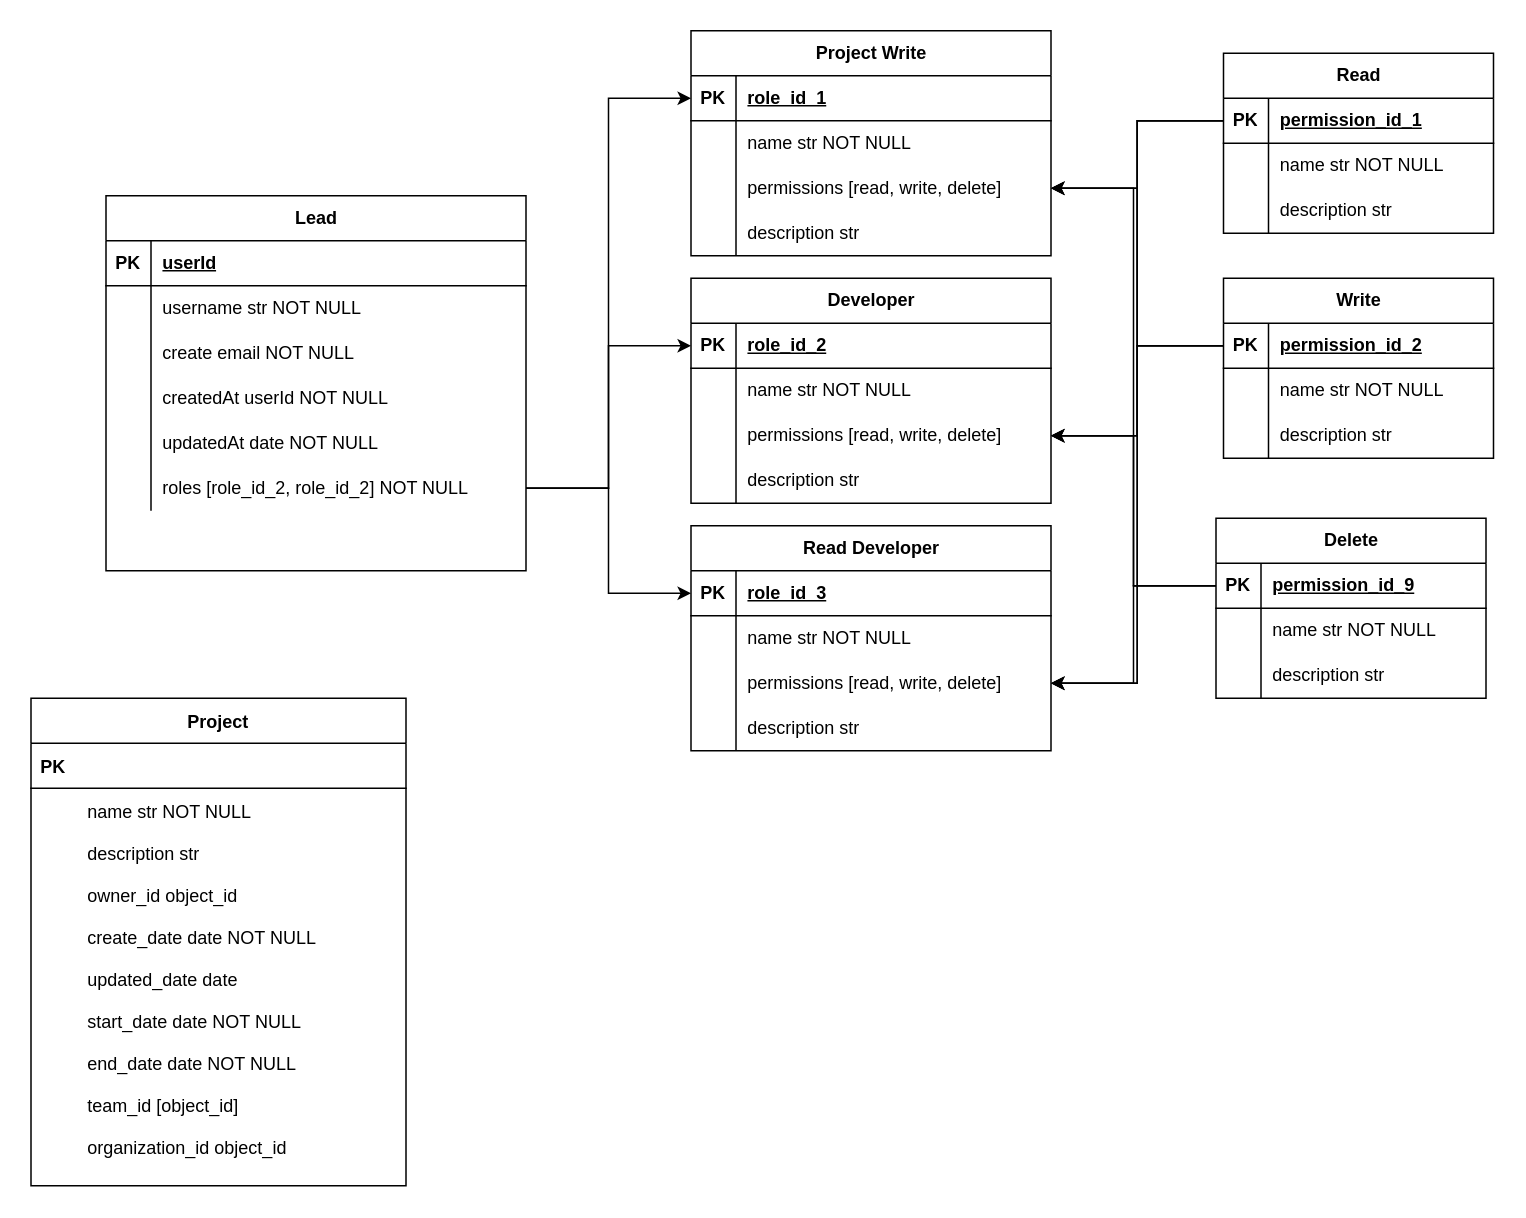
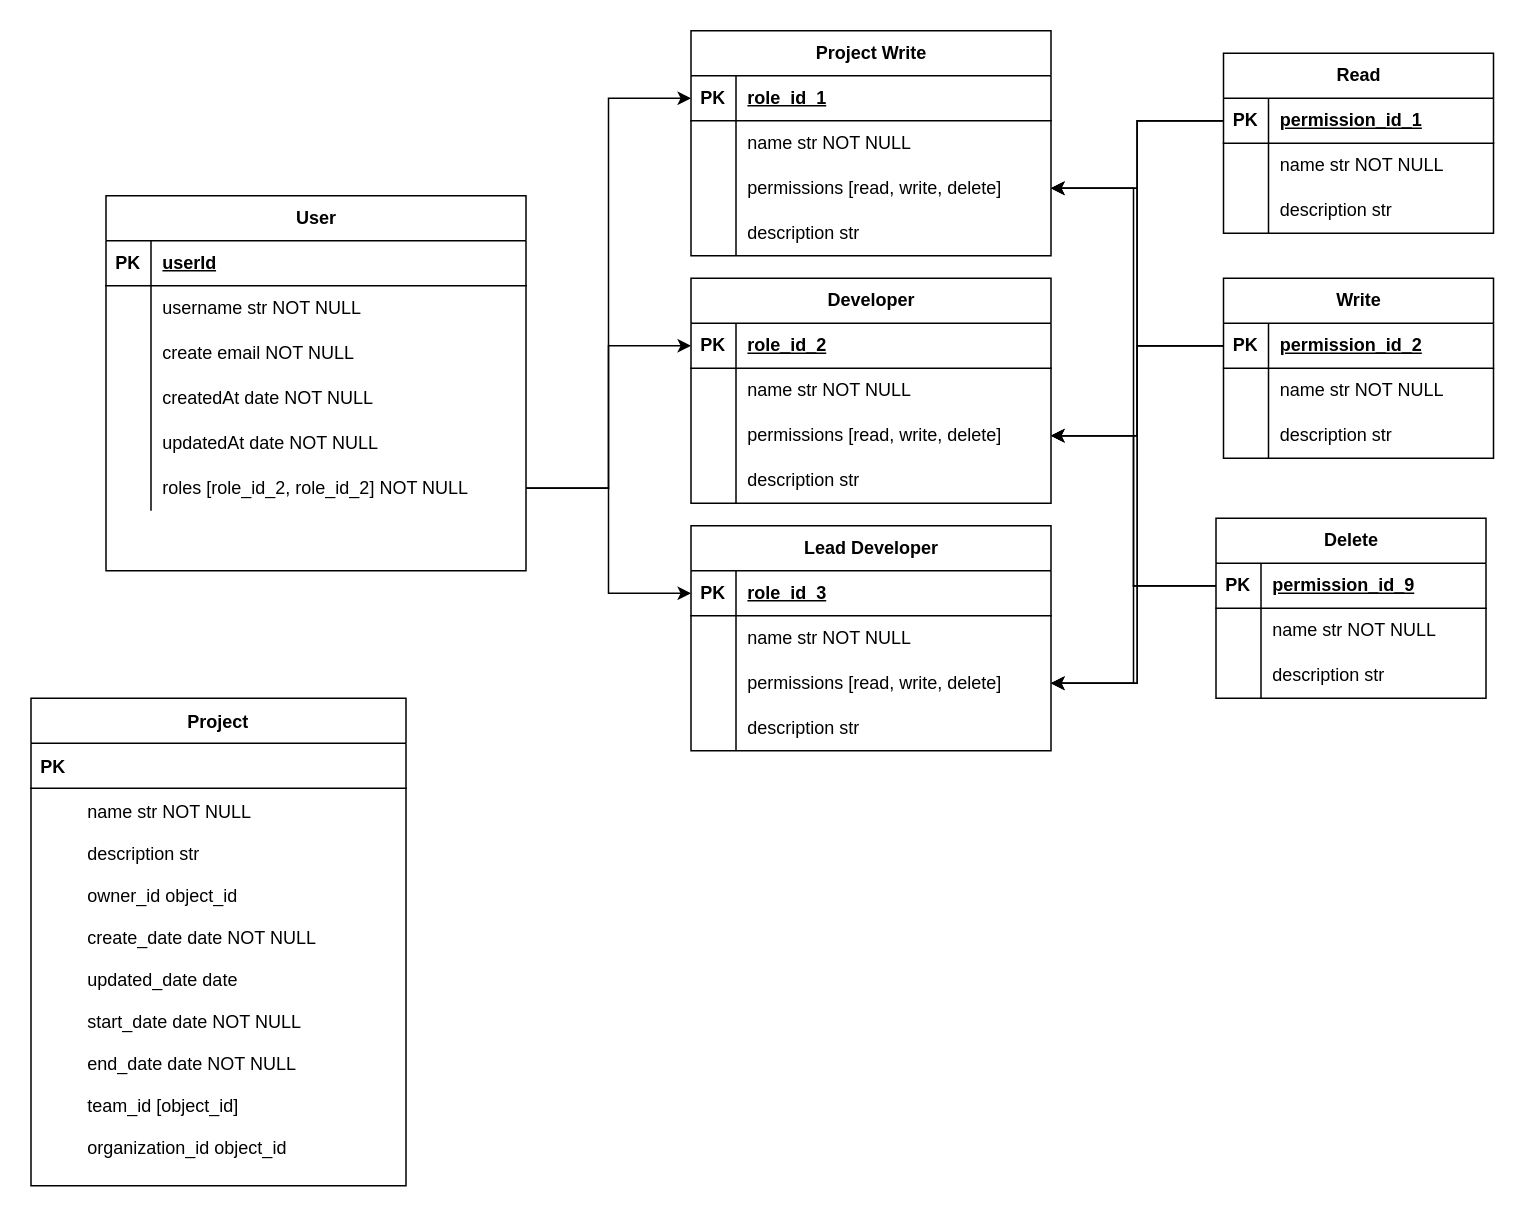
node "Lead": label "Lead" -> "User"
node "createdAt userId NOT NULL": label "createdAt userId NOT NULL" -> "createdAt date NOT NULL"
node "Read Developer": label "Read Developer" -> "Lead Developer"
